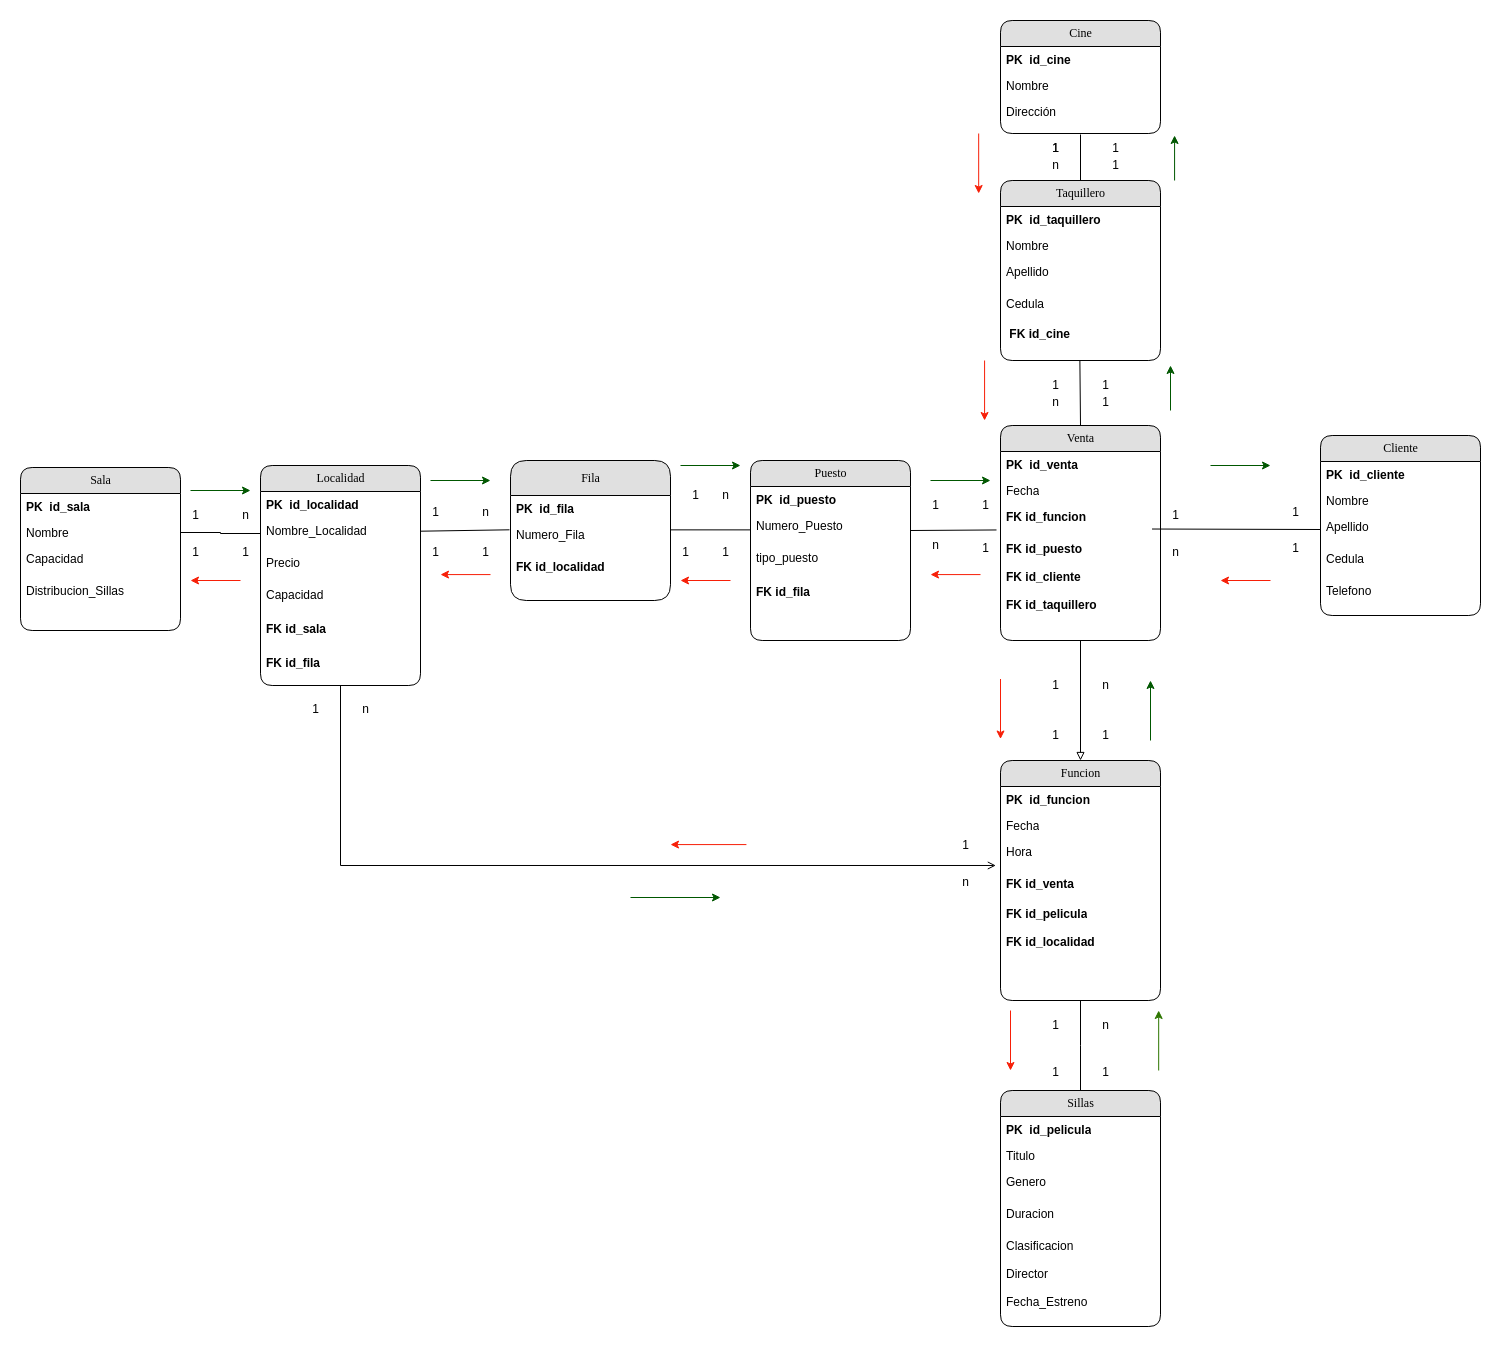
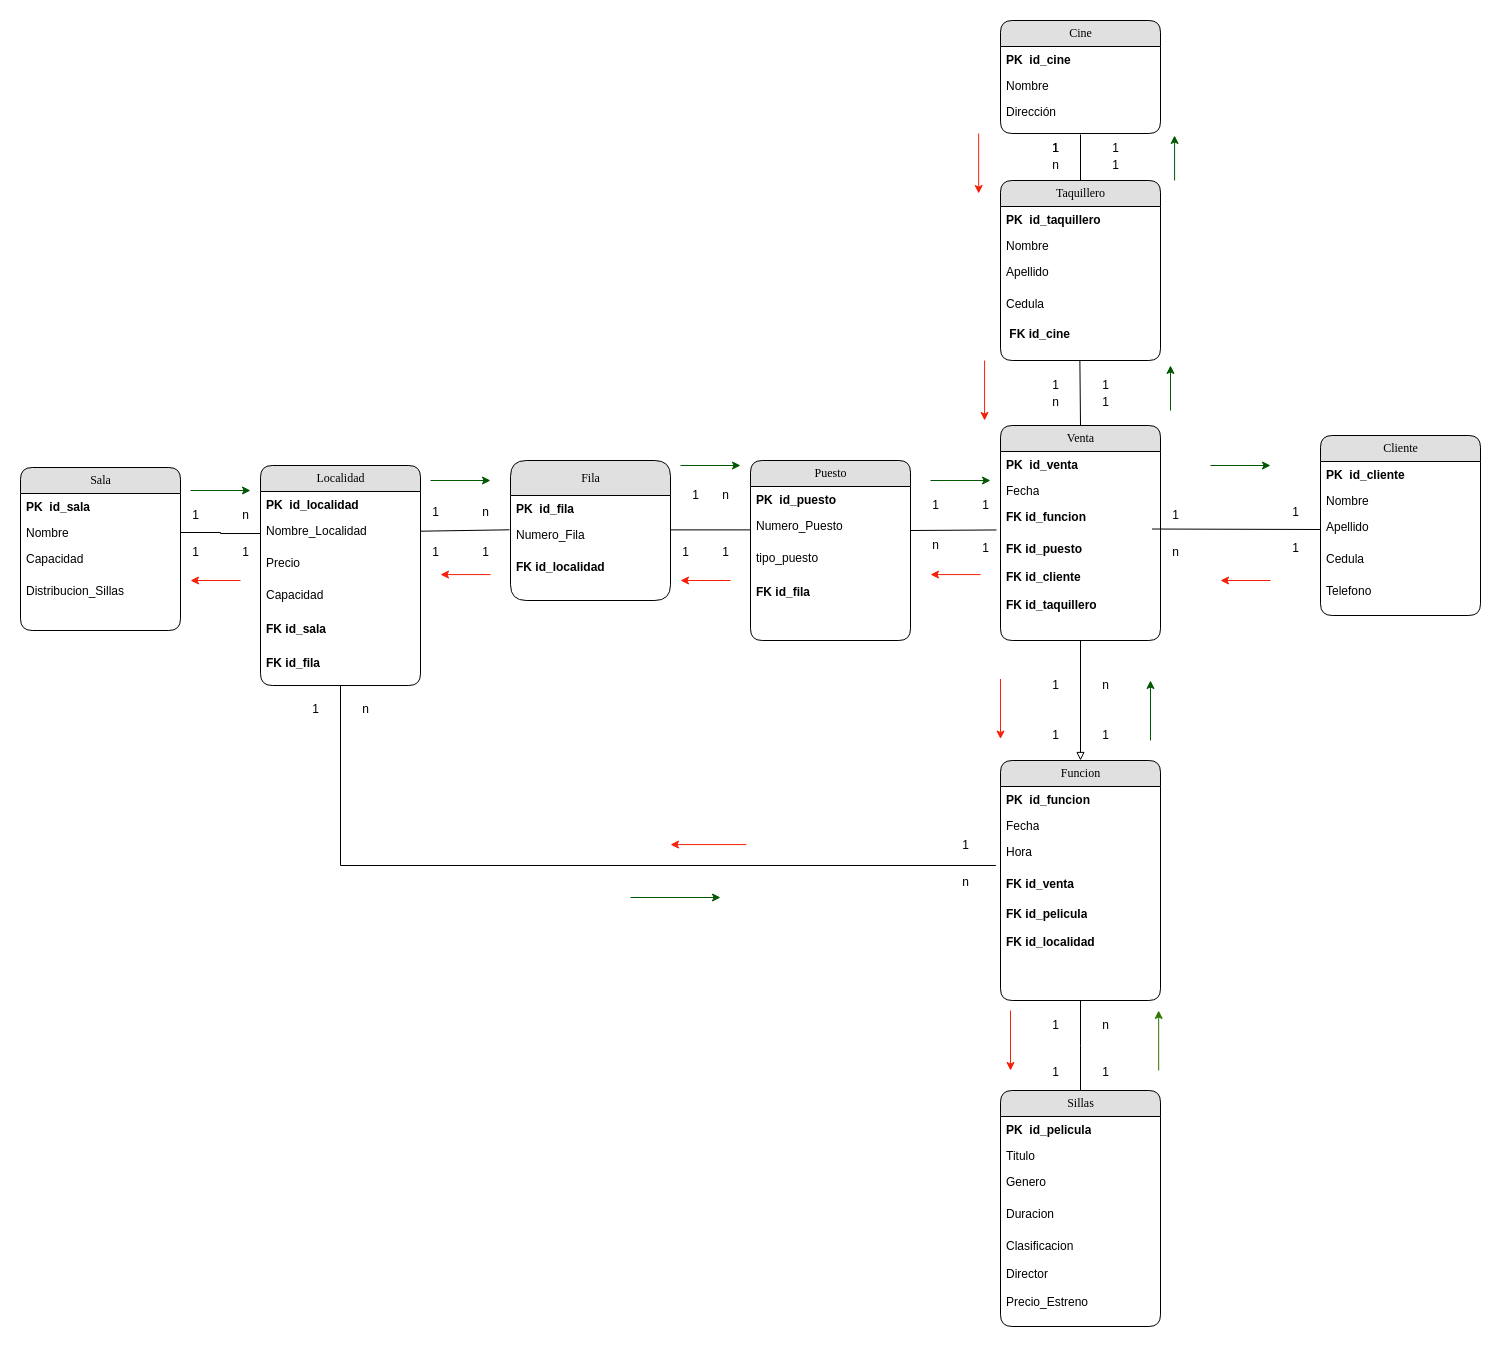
edge "Localidad" -> "FK id_venta": arrowhead open -> none
node "Fecha_Estreno": label "Fecha_Estreno" -> "Precio_Estreno"
